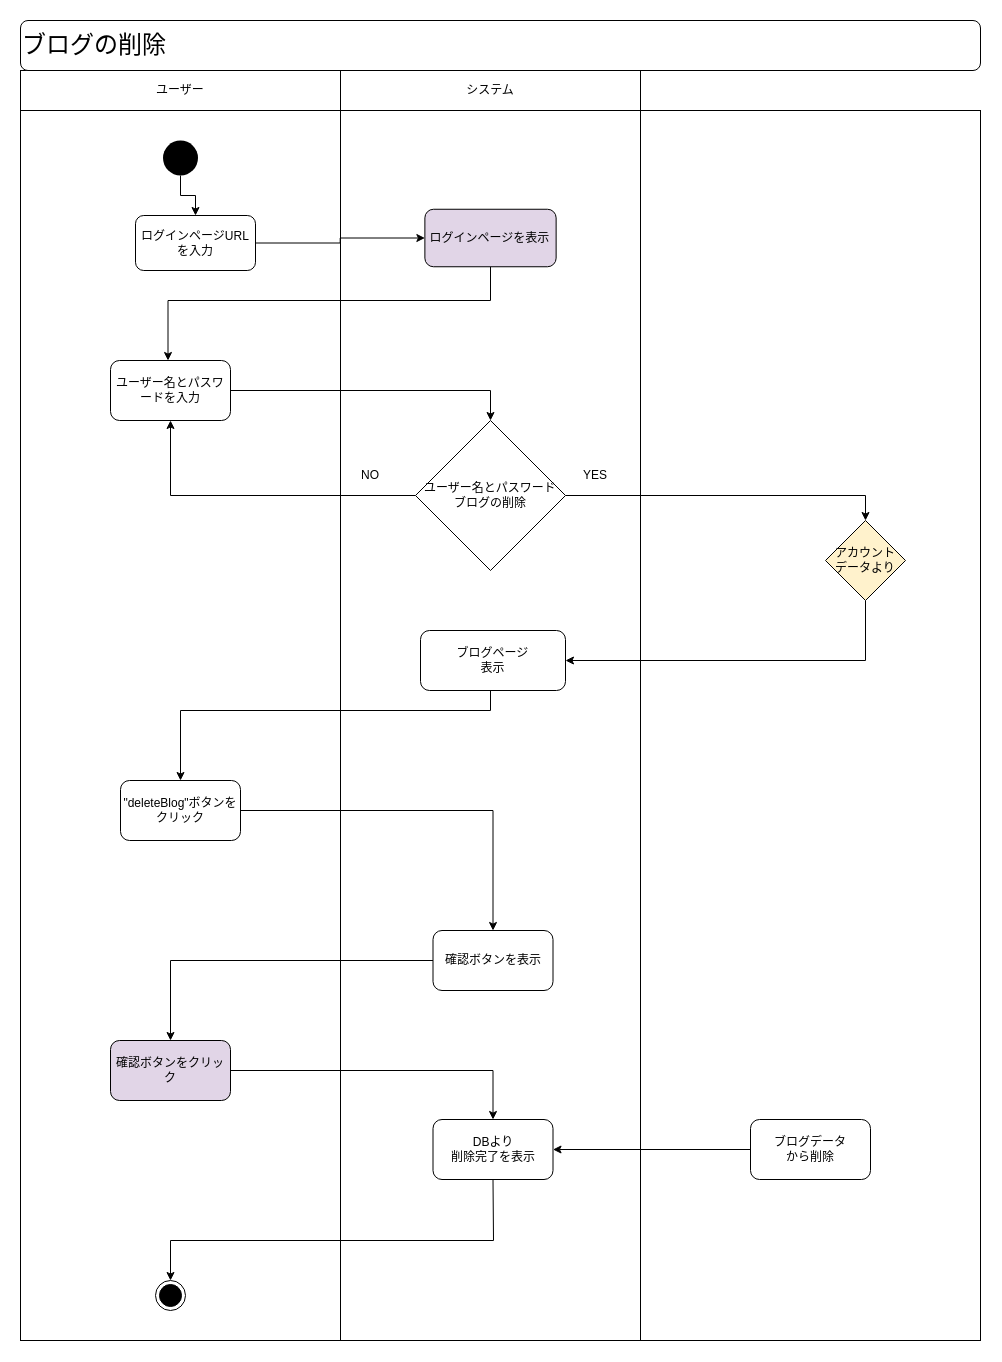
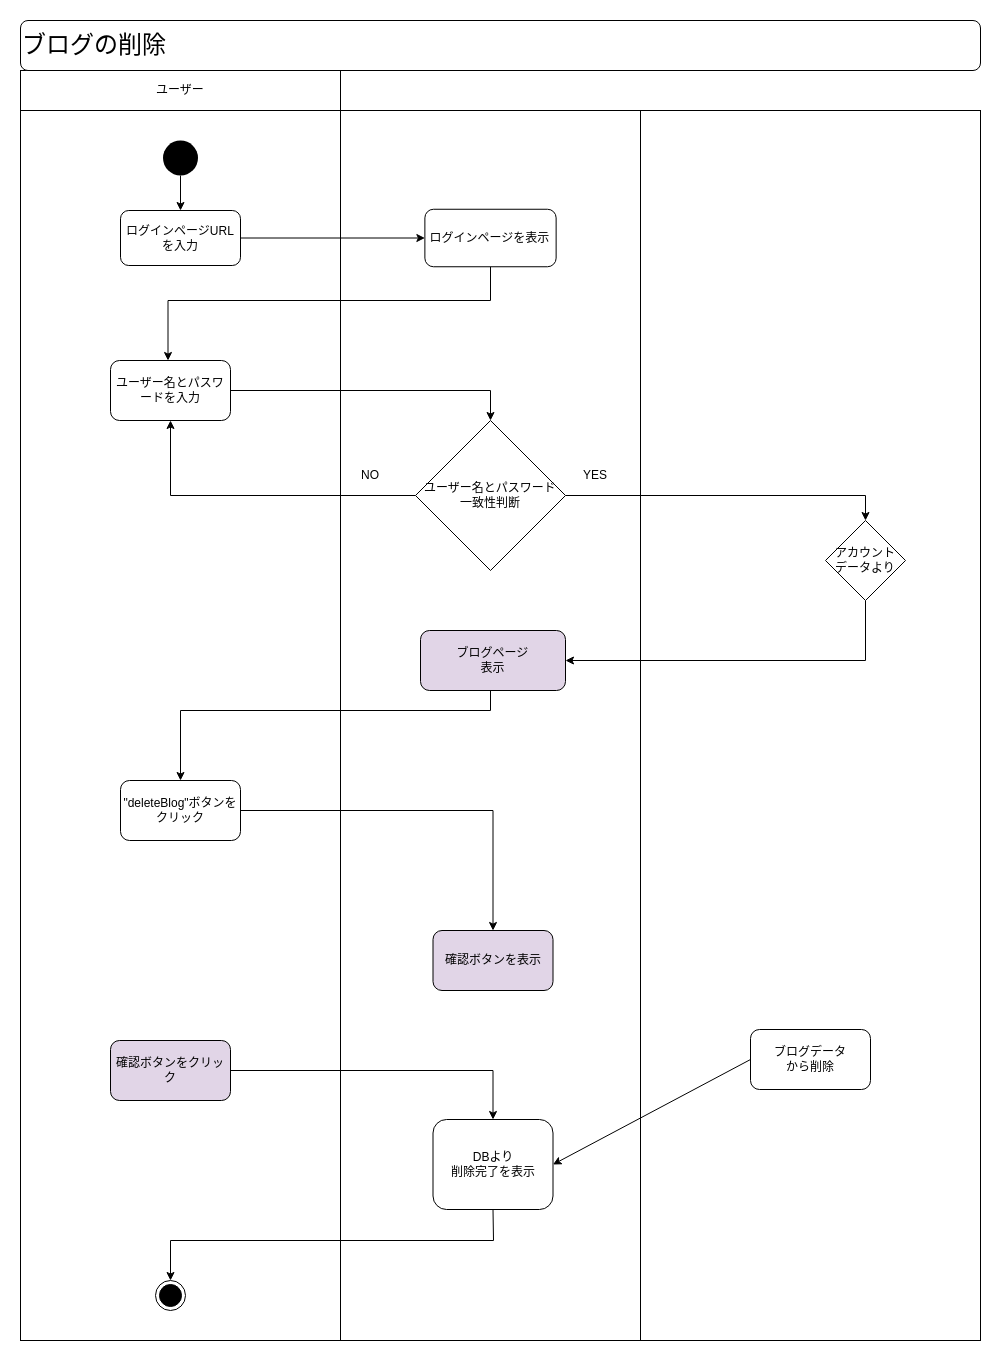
node "システム": removed
node "ログインページを表示": fillcolor #e1d5e7 -> #ffffff
node "ログインページURLを入力": moved (196, 243) -> (181, 238)
node "ユーザー名とパスワード ブログの削除": label "ユーザー名とパスワード ブログの削除" -> "ユーザー名とパスワード 一致性判断"
node "アカウント データより": fillcolor #fff2cc -> #ffffff
node "ブログページ 表示": fillcolor #ffffff -> #e1d5e7
edge "確認ボタンを表示" -> "確認ボタンをクリック": removed
node "確認ボタンを表示": fillcolor #ffffff -> #e1d5e7
node "DBより 削除完了を表示": size 120x60 -> 120x90
node "ブログデータ から削除": moved (811, 1150) -> (811, 1060)
